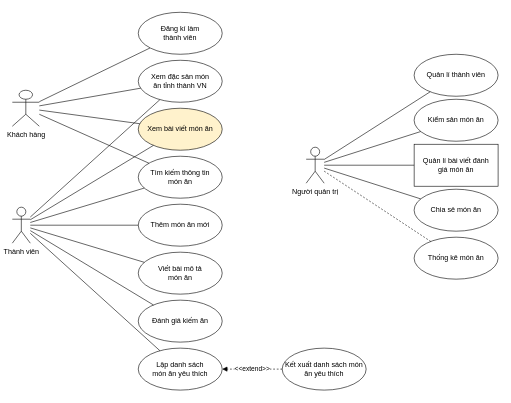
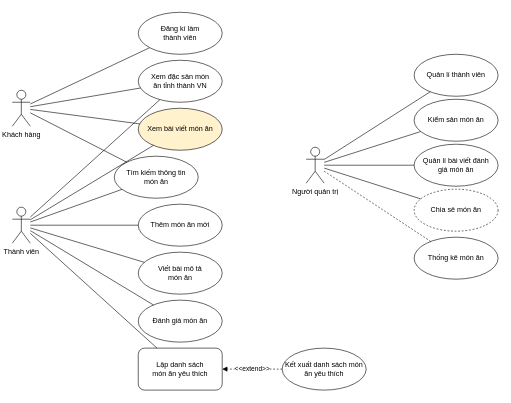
node "Khách hàng": size 27x36 -> 18x36
node "Quản lí bài viết đánh giá món ăn": shape rectangle -> ellipse
node "Tìm kiếm thông tin món ăn": moved (180, 177) -> (156, 177)
node "Chia sẻ món ăn": style solid -> dashed
node "Đánh giá kiếm ăn": label "Đánh giá kiếm ăn" -> "Đánh giá món ăn"
node "Lập danh sách món ăn yêu thích": shape ellipse -> rounded rectangle
